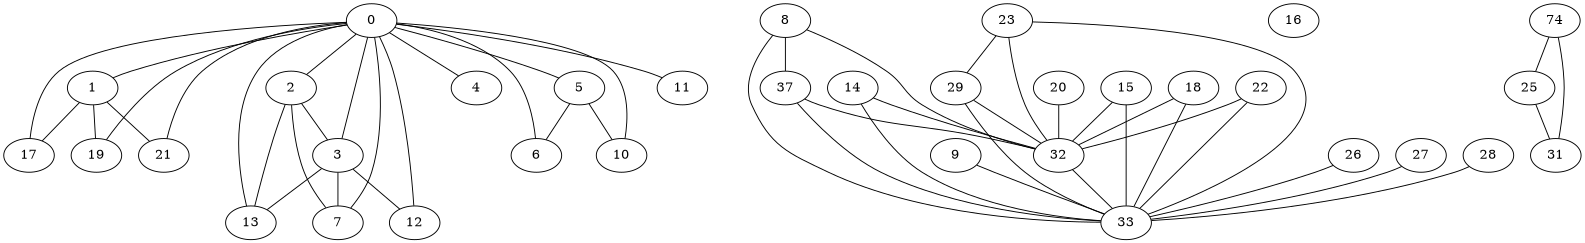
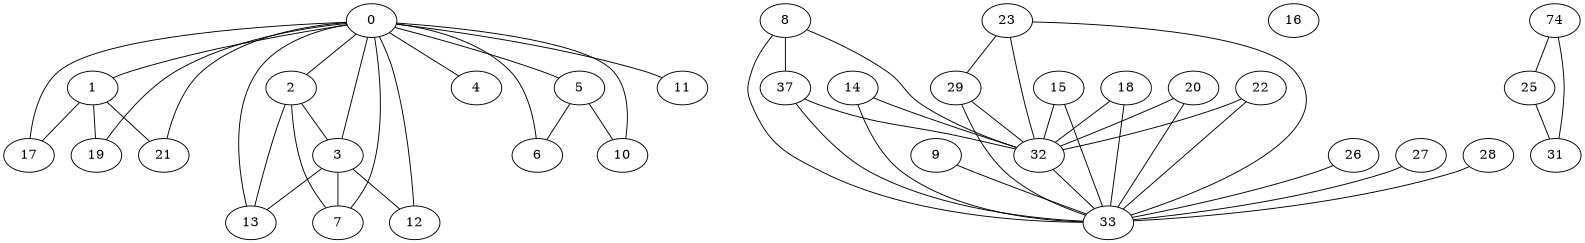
edge "20" -- "33": added
